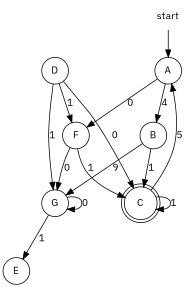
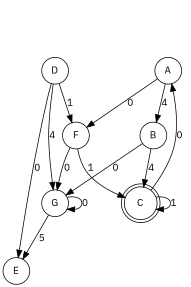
node "start": removed
edge "D" -> "C": now "D" -> "E"
edge "D" -> "G": label "1" -> "4"
edge "C" -> "A": label "5" -> "0"
edge "B" -> "G": label "9" -> "0"
edge "B" -> "C": label "1" -> "4"
edge "G" -> "E": label "1" -> "5"
